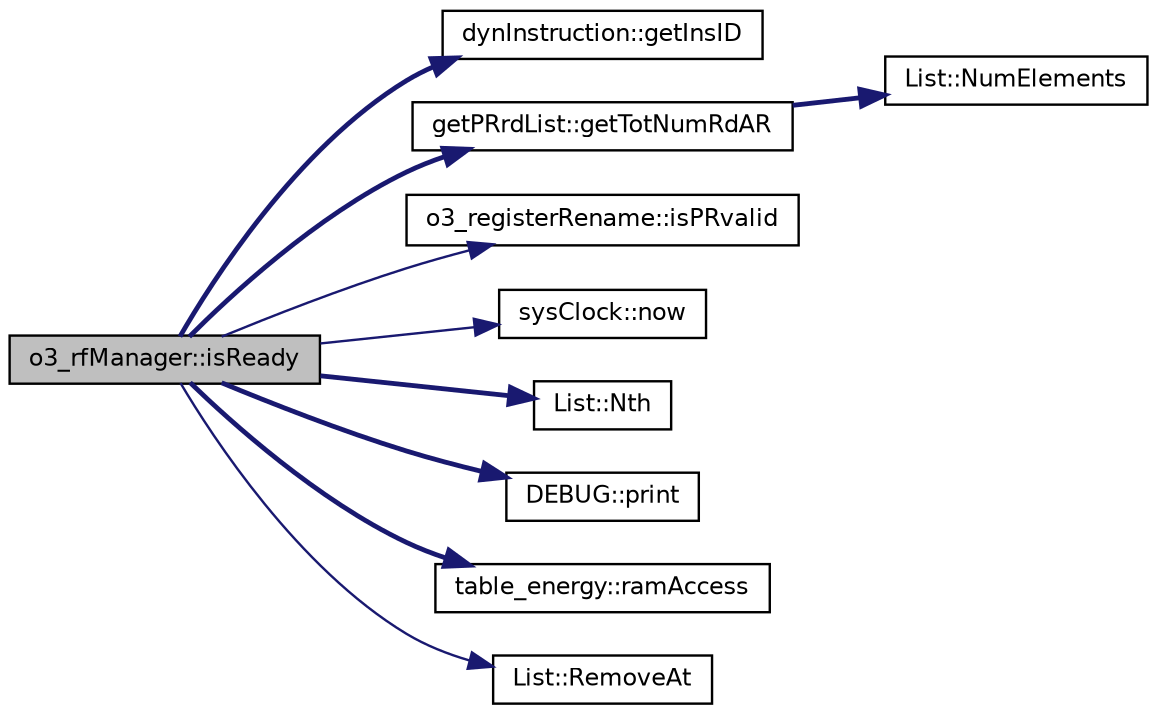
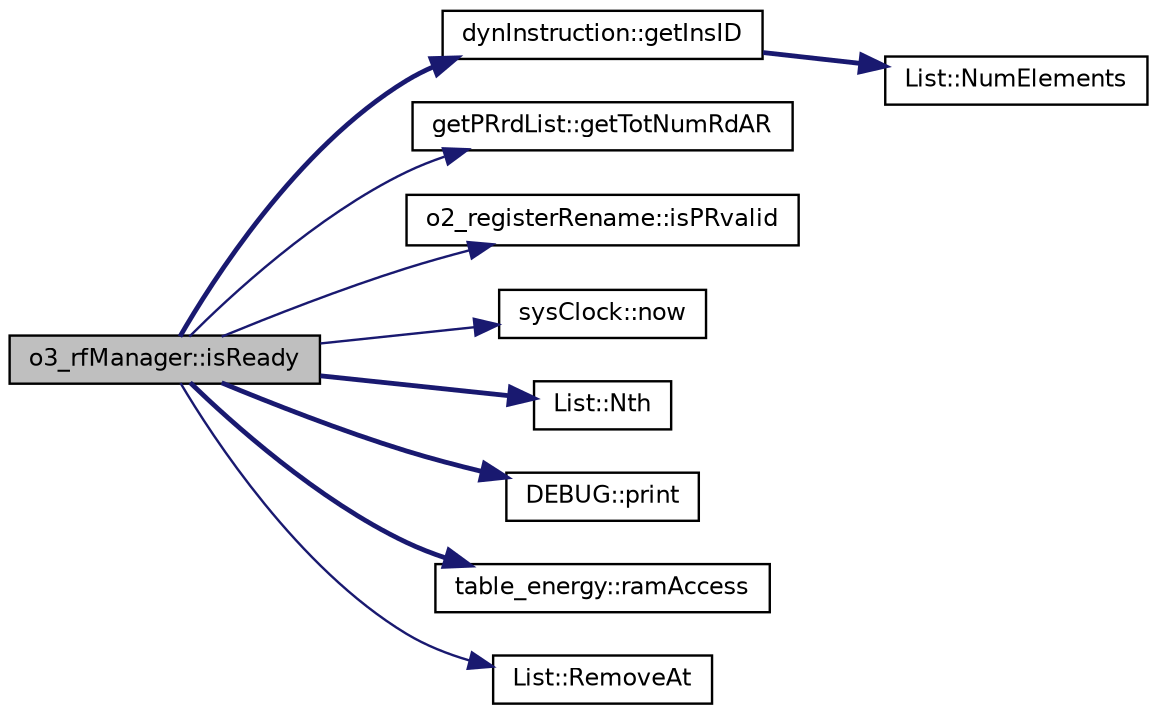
edge "getPRrdList::getTotNumRdAR" -> "List::NumElements": now "dynInstruction::getInsID" -> "List::NumElements"
node "o3_registerRename::isPRvalid": label "o3_registerRename::isPRvalid" -> "o2_registerRename::isPRvalid"
edge "o3_rfManager::isReady" -> "getPRrdList::getTotNumRdAR": style bold -> solid
